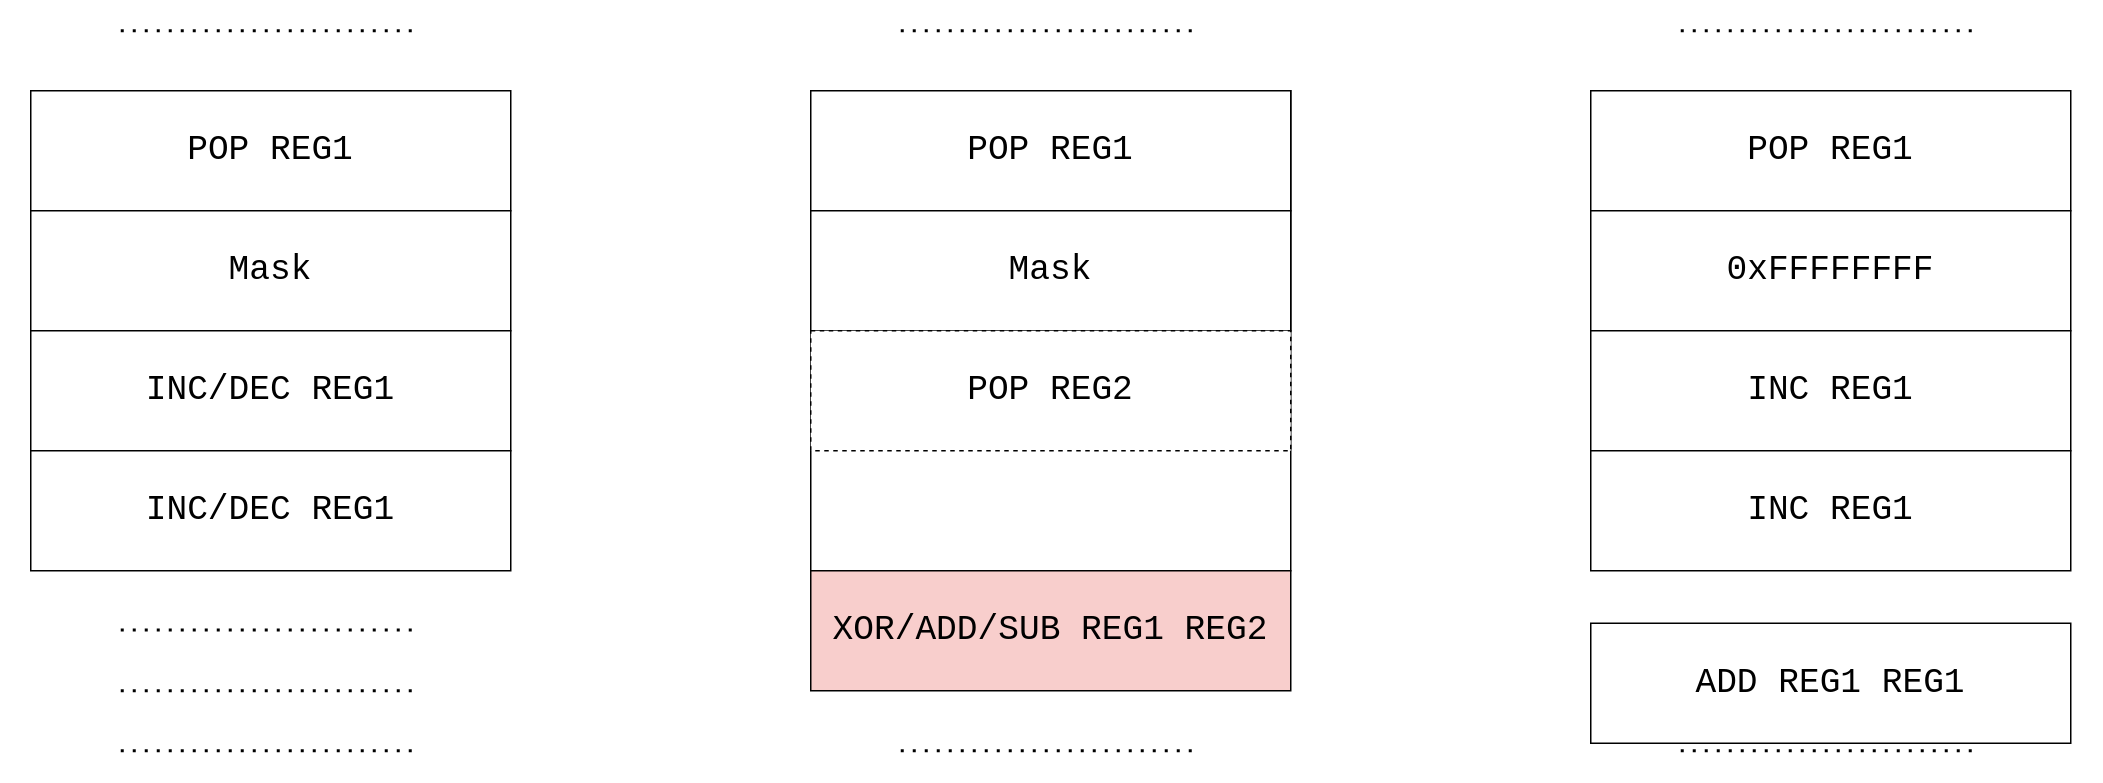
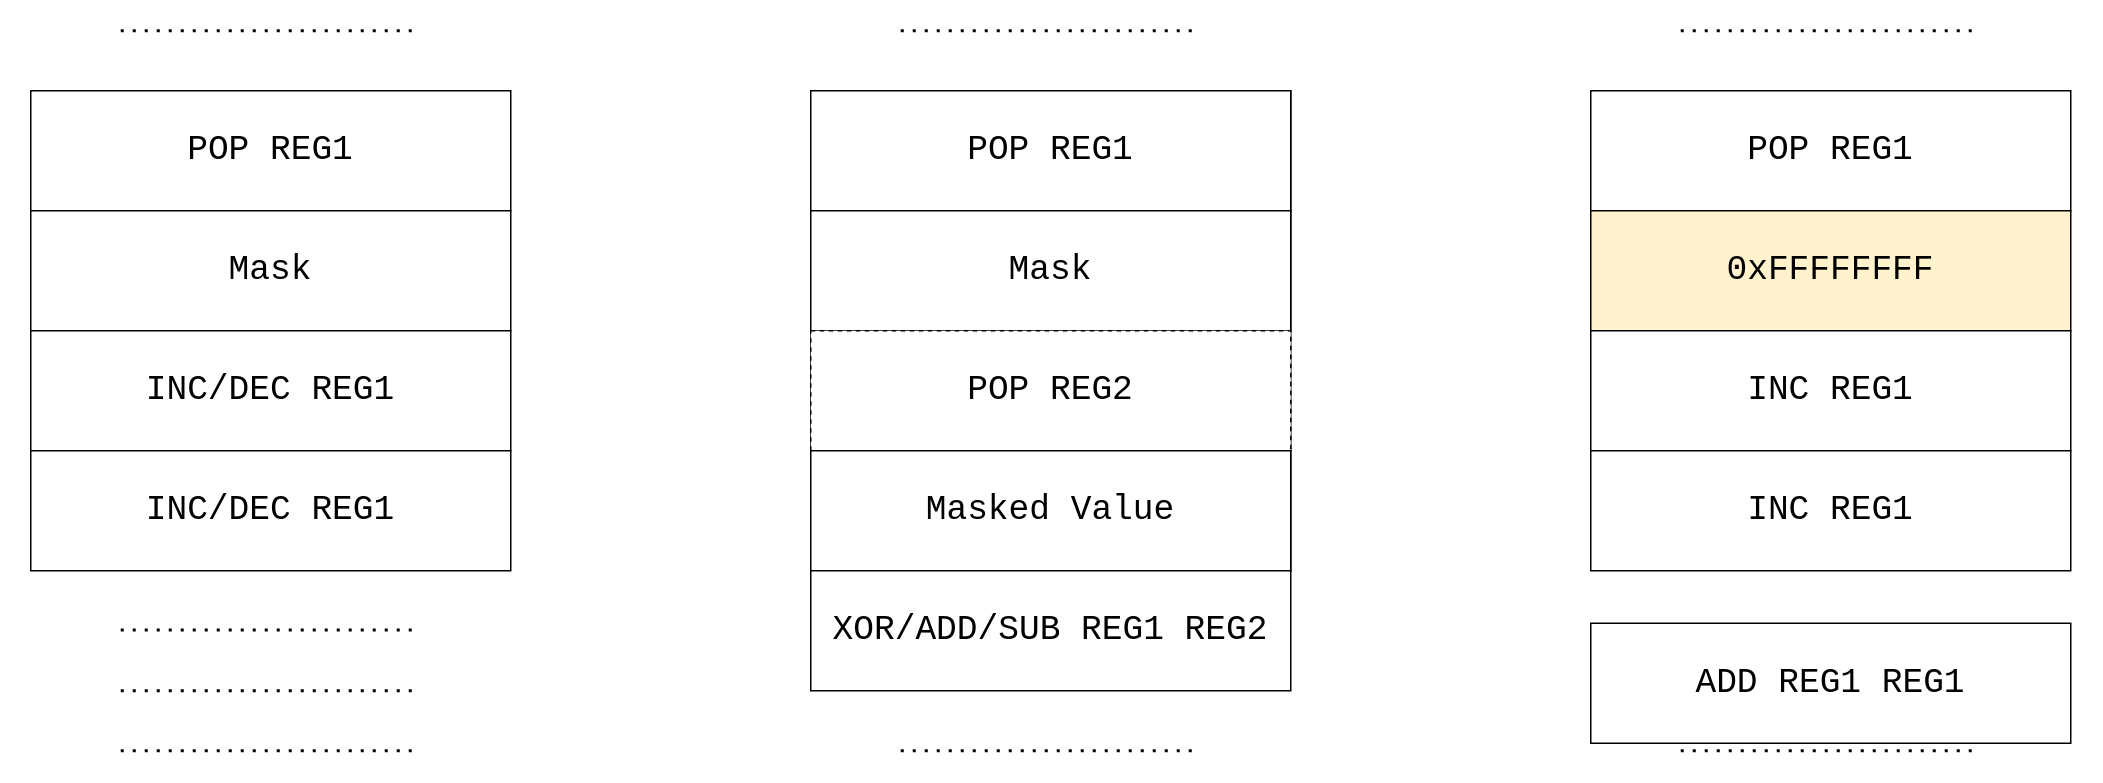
node "0xFFFFFFFF": fillcolor #ffffff -> #fff2cc
node "Masked Value": added
node "XOR/ADD/SUB REG1 REG2": fillcolor #f8cecc -> #ffffff
